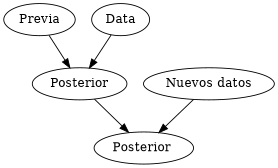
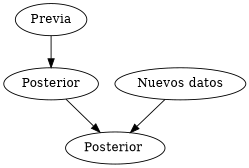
node "Data": removed
